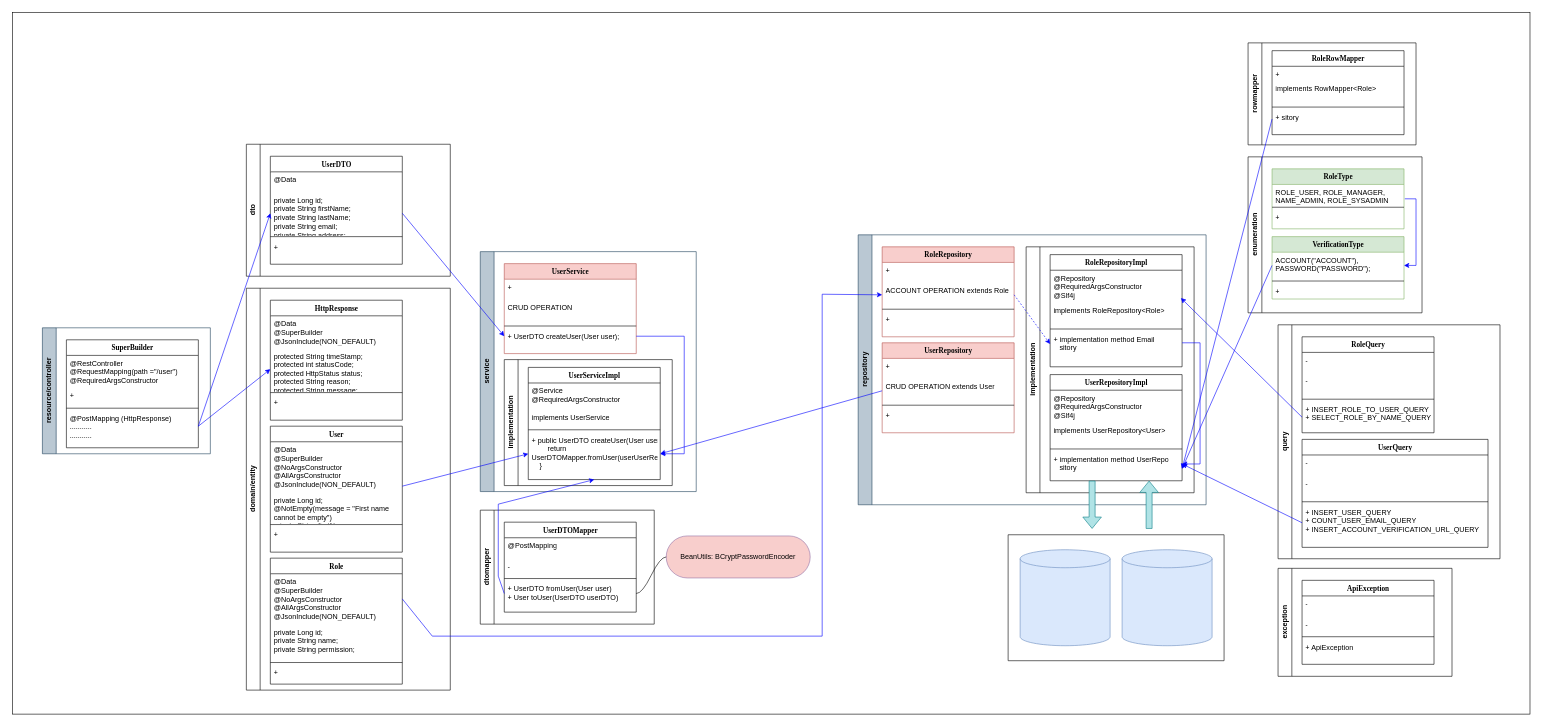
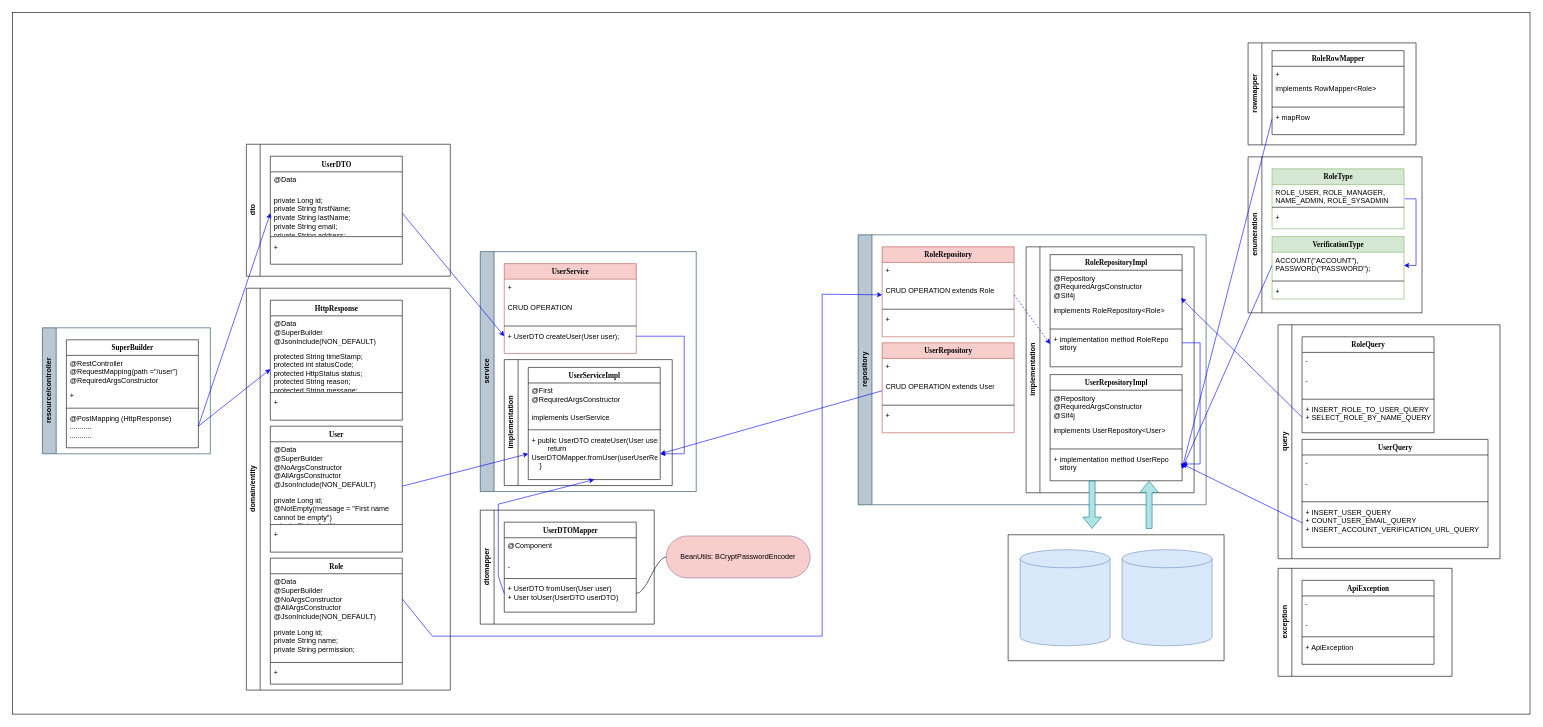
node "+ sitory": label "+ sitory" -> "+ mapRow"
node "ACCOUNT OPERATION extends Role": label "ACCOUNT OPERATION extends Role" -> "CRUD OPERATION extends Role"
node "+ implementation method Email sitory": label "+ implementation method Email sitory" -> "+ implementation method RoleRepo sitory"
node "@Service @RequiredArgsConstructor": label "@Service @RequiredArgsConstructor" -> "@First @RequiredArgsConstructor"
node "@PostMapping": label "@PostMapping" -> "@Component"
